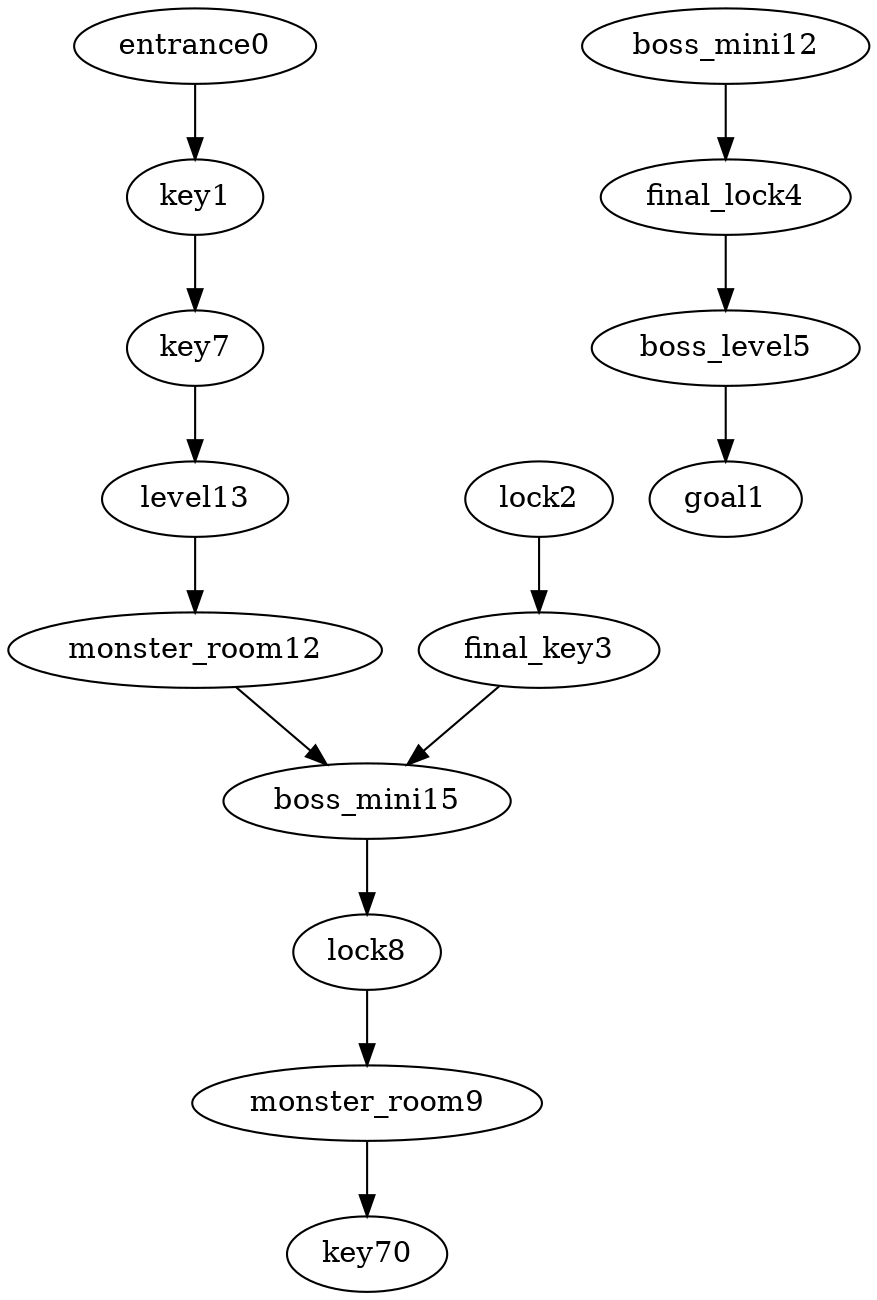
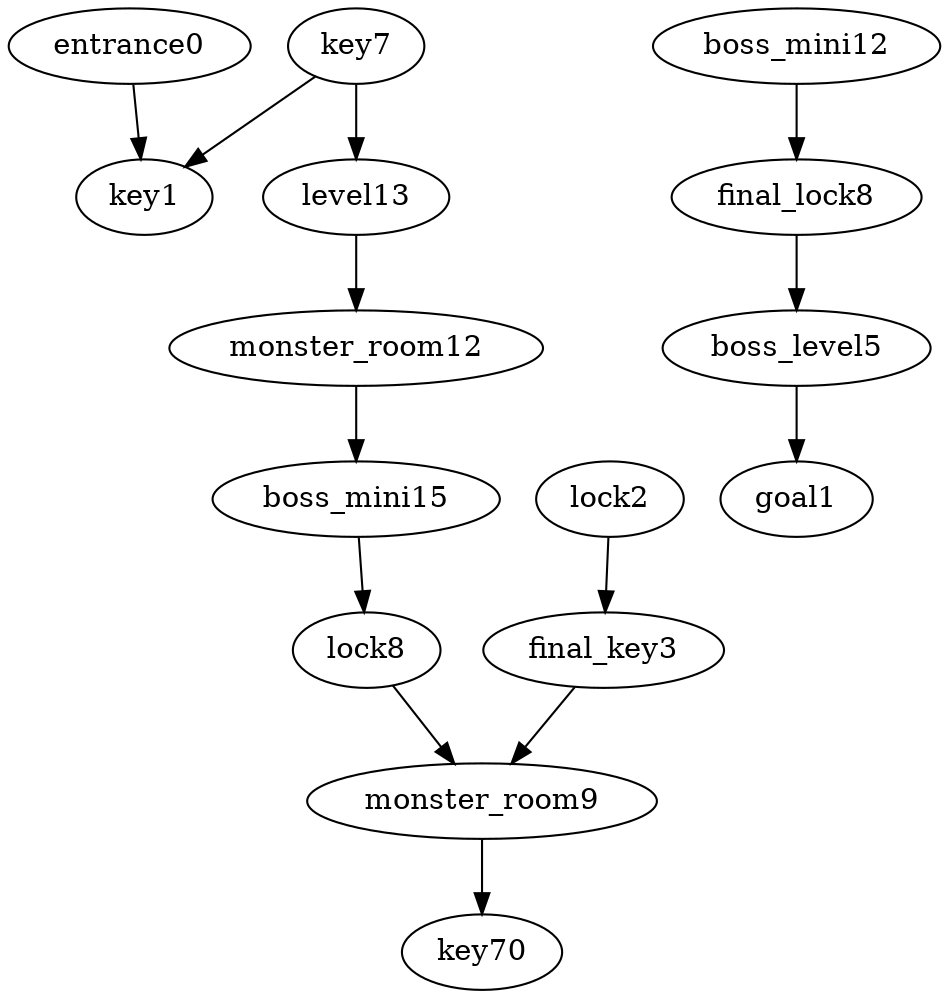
node "final_lock4": label "final_lock4" -> "final_lock8"
edge "key1" -> "key7": reversed
edge "final_key3" -> "boss_mini15": now "final_key3" -> "monster_room9"
